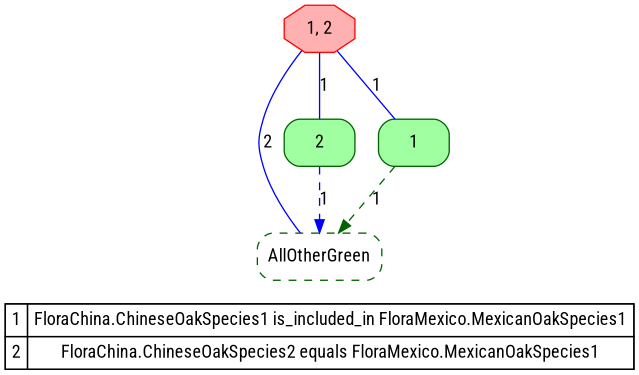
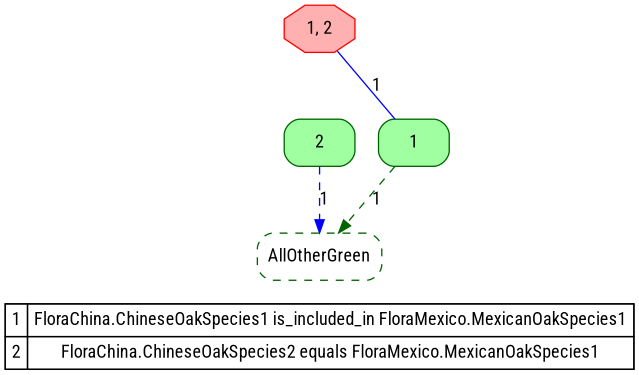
edge "1, 2" -- "2": removed, label "1"
edge "1, 2" -- "AllOtherGreen": removed, label "2"
